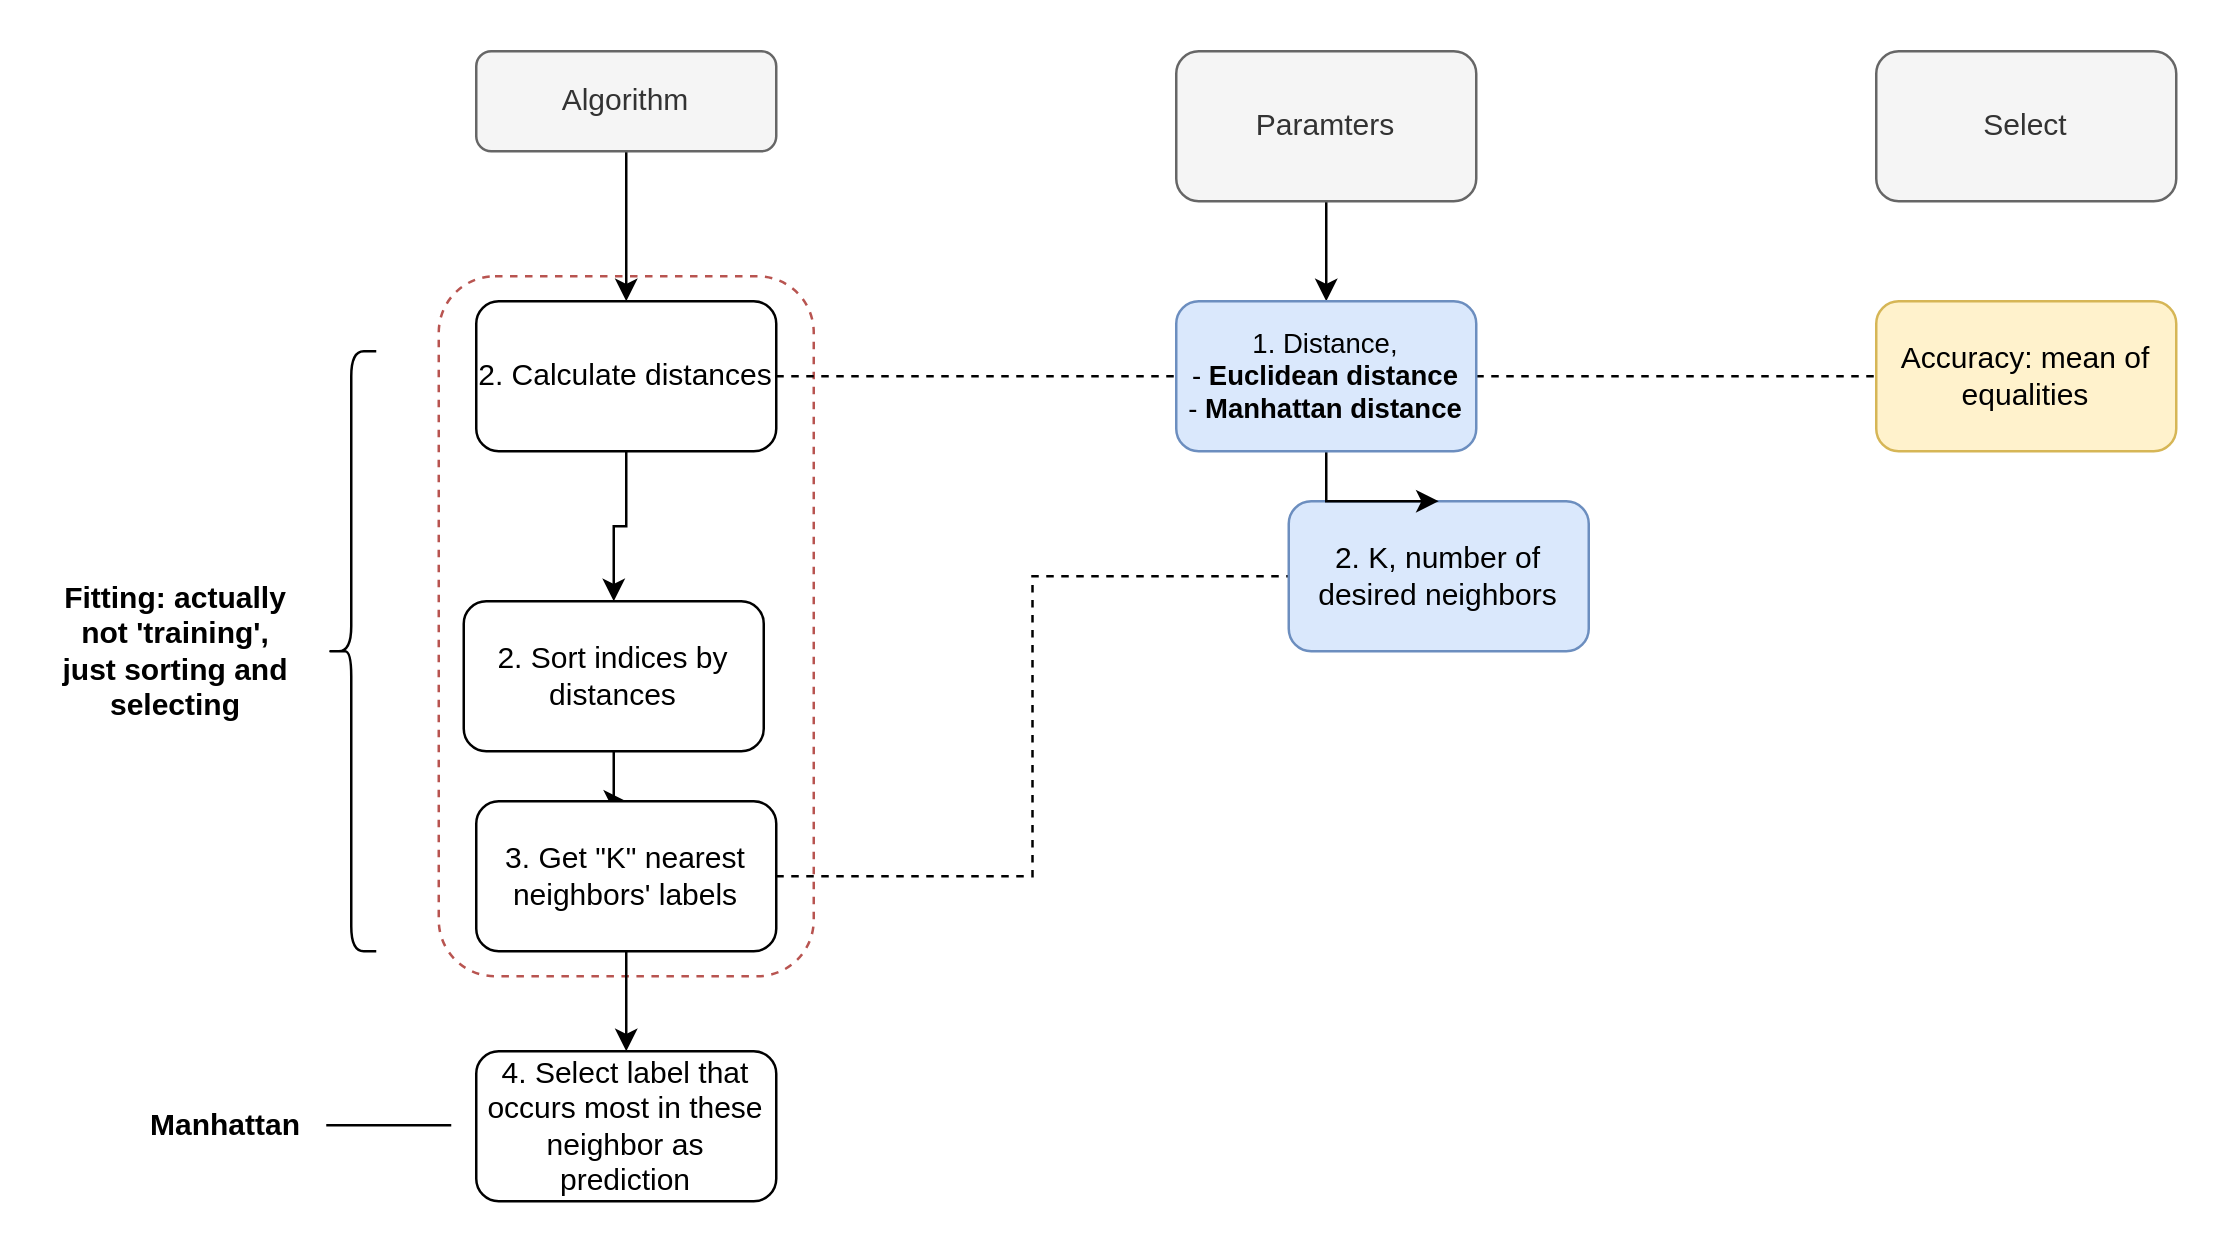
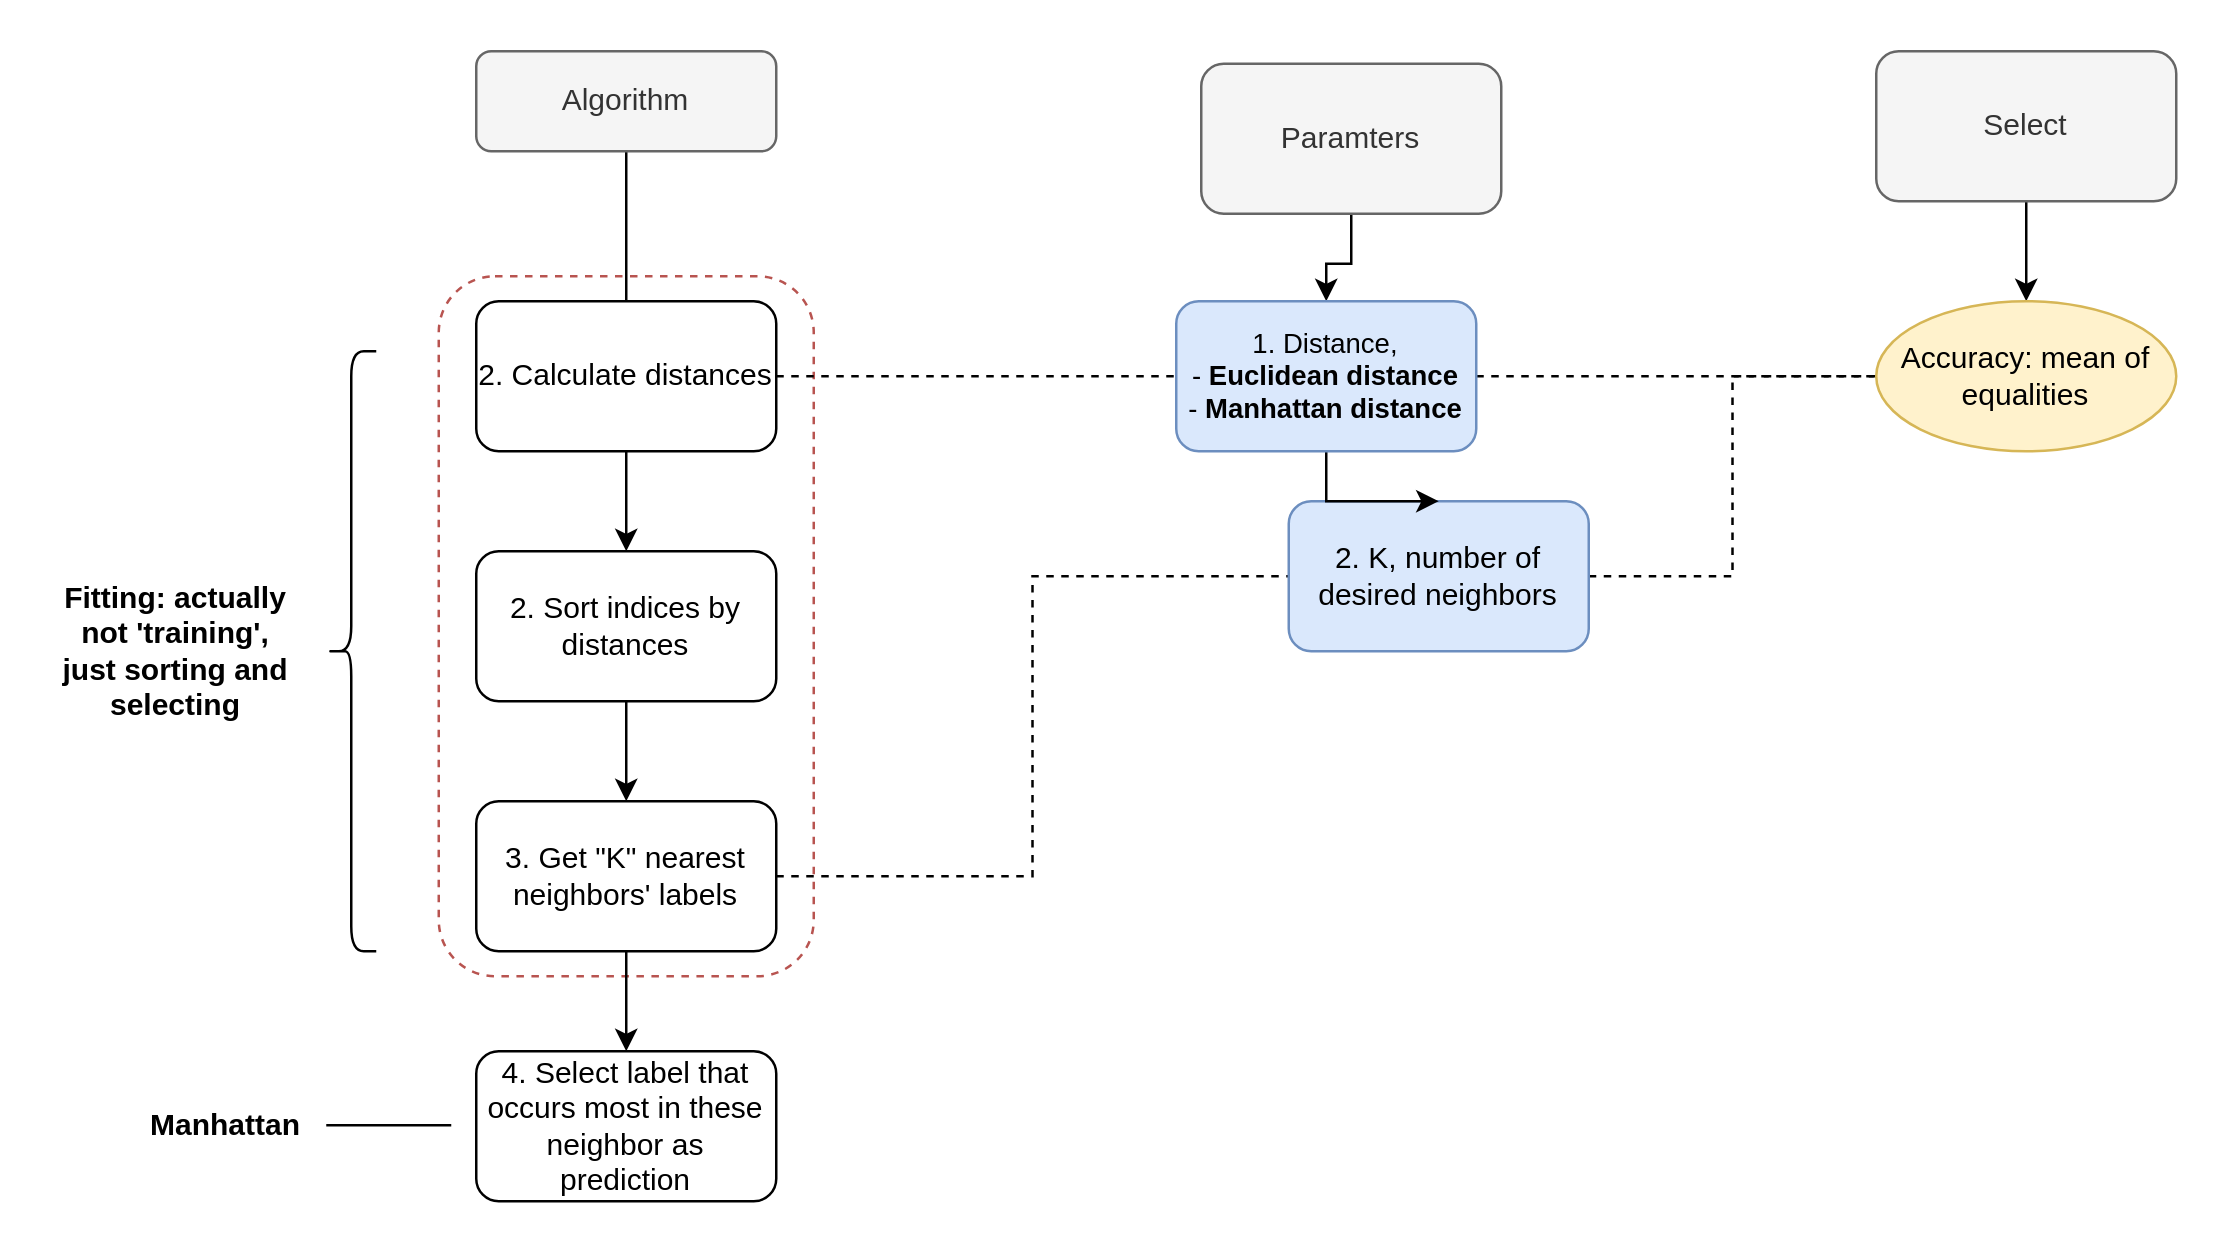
node "Paramters": moved (1326, 126) -> (1351, 139)
edge "Select" -> "Accuracy: mean of equalities": added
edge "Algorithm" -> "2. Calculate distances": arrowhead classic -> none
node "Accuracy: mean of equalities": shape rounded rectangle -> ellipse
edge "Accuracy: mean of equalities" -- "2. K, number of desired neighbors": added
node "2. Sort indices by distances": moved (614, 676) -> (626, 626)
